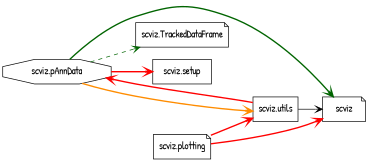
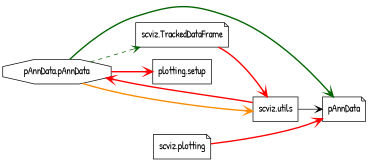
node "scviz.pAnnData": label "scviz.pAnnData" -> "pAnnData.pAnnData"
node "scviz.setup": label "scviz.setup" -> "plotting.setup"
node "scviz": label "scviz" -> "pAnnData"
edge "scviz.plotting" -> "scviz.utils": now "scviz.TrackedDataFrame" -> "scviz.utils"
